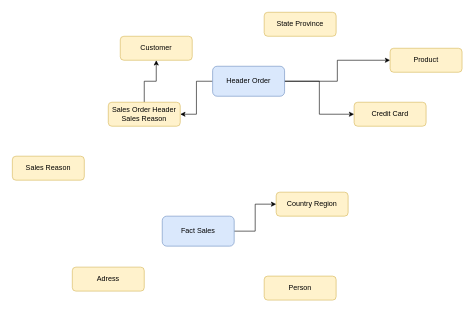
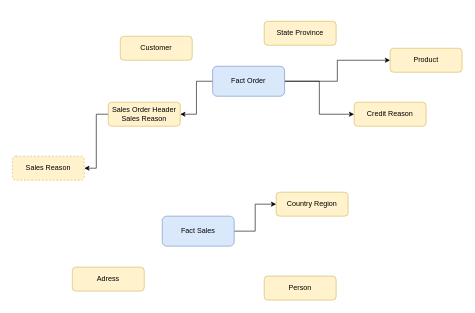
node "State Province": moved (300, 24) -> (300, 33)
edge "Sales Order Header Sales Reason" -> "Customer": now "Sales Order Header Sales Reason" -> "Sales Reason"
node "Header Order": label "Header Order" -> "Fact Order"
node "Credit Card": label "Credit Card" -> "Credit Reason"
node "Sales Reason": style solid -> dashed
